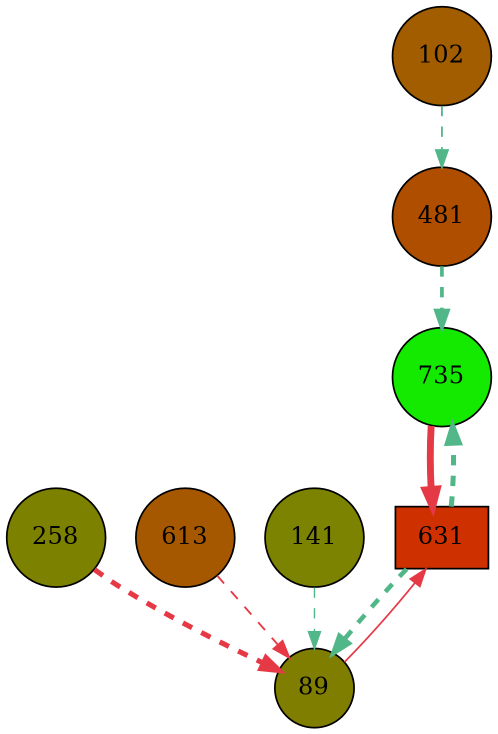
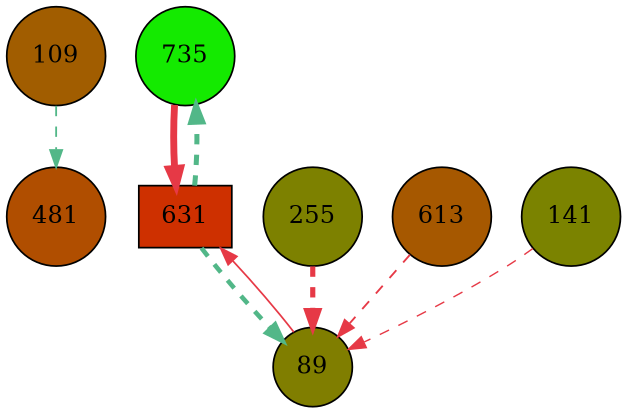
node "102": label "102" -> "109"
edge "481" -> "735": removed
node "258": label "258" -> "255"
edge "141" -> "89": color #52b788 -> #e63946
